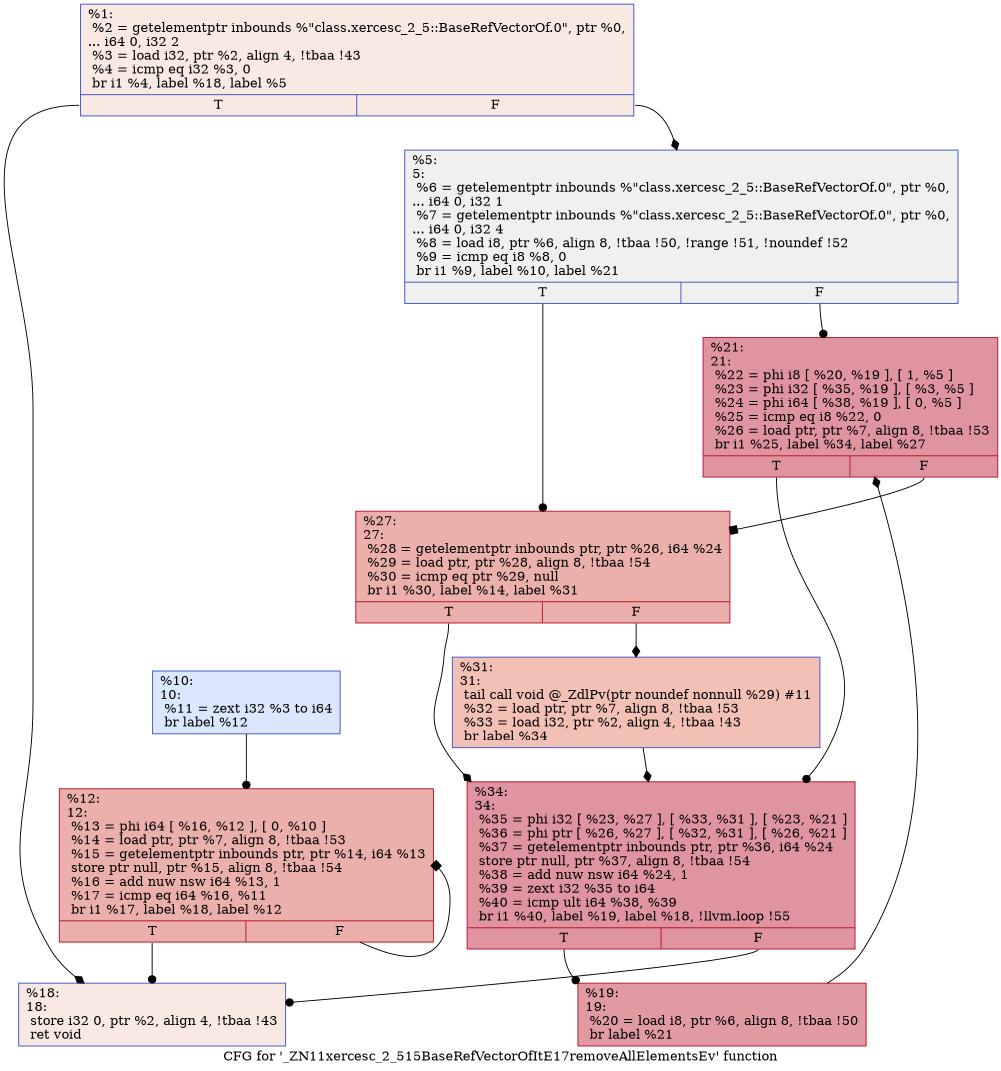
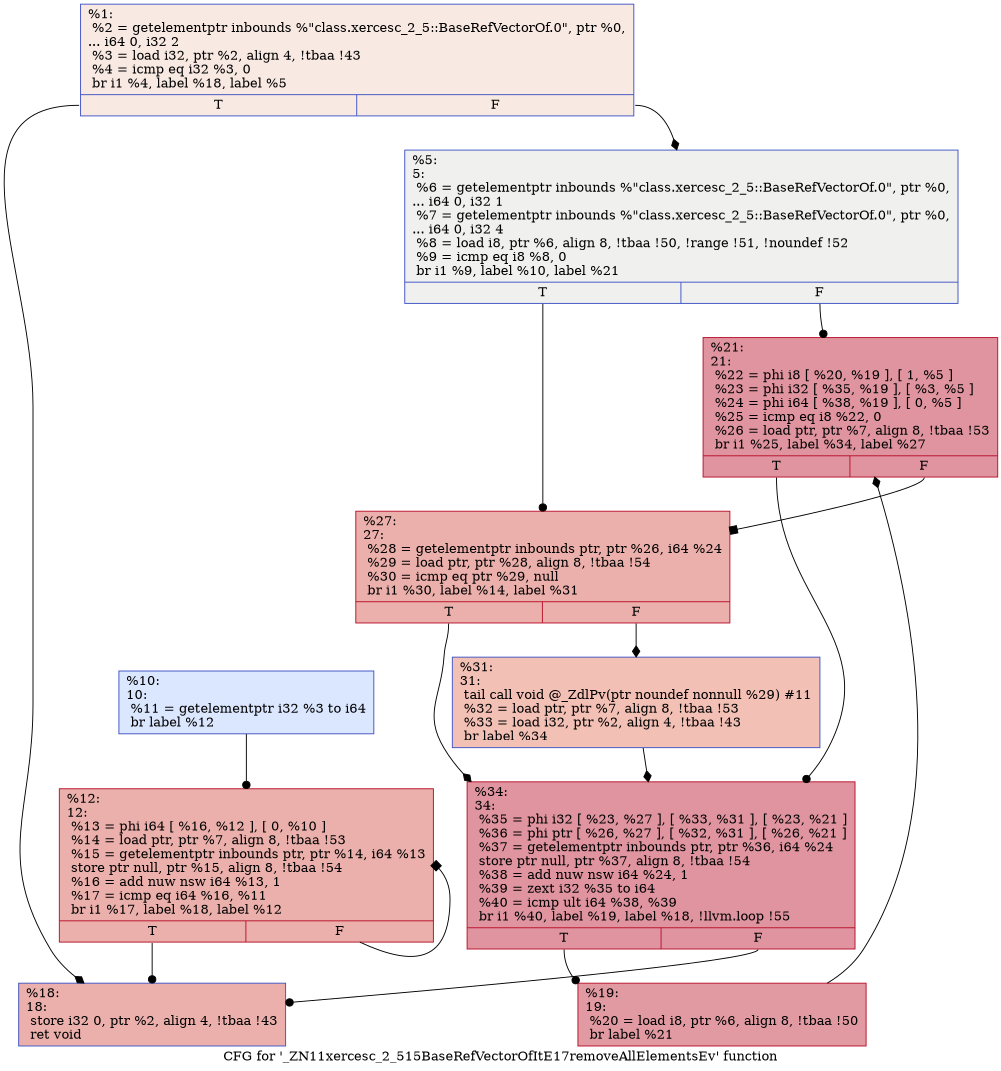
node "%10:": text "%11 = zext i32 %3 to i64" -> "%11 = getelementptr i32 %3 to i64"
node "%18:": fillcolor #efcebd70 -> #d24b4070
